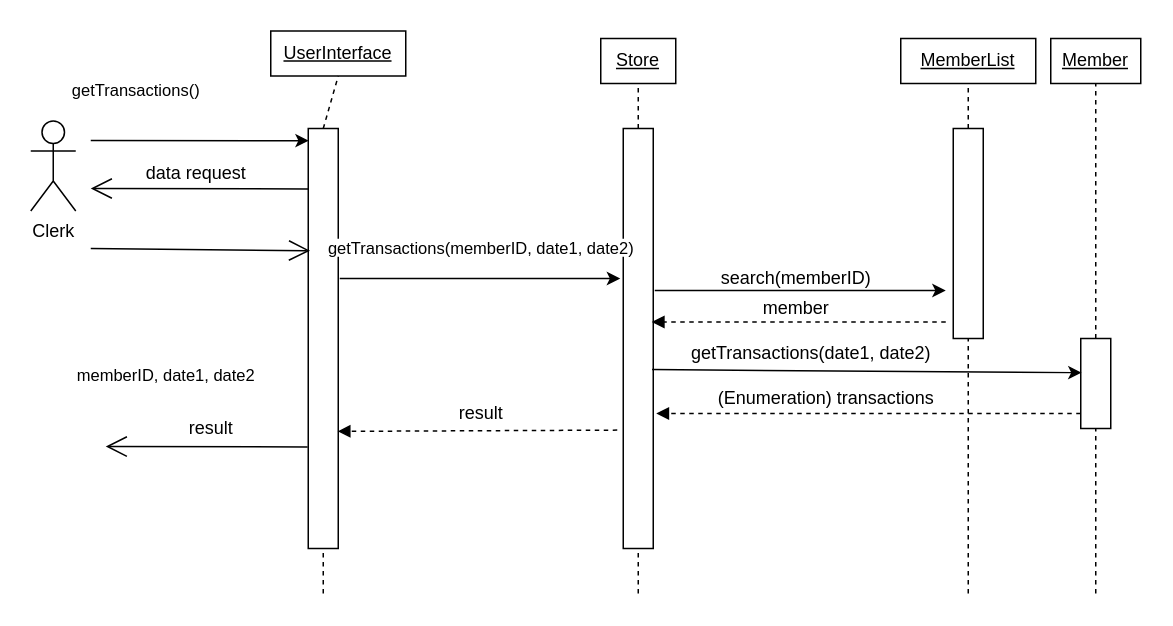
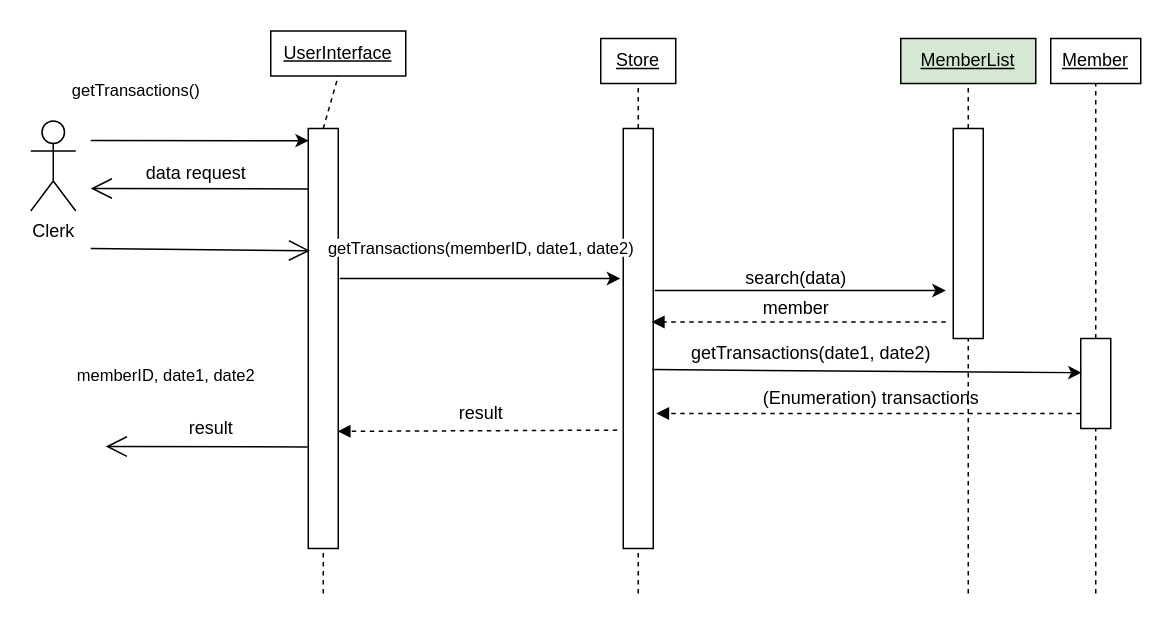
node "MemberList": fillcolor #ffffff -> #d5e8d4
node "search(memberID)": label "search(memberID)" -> "search(data)"
node "(Enumeration) transactions": moved (826, 398) -> (871, 398)
